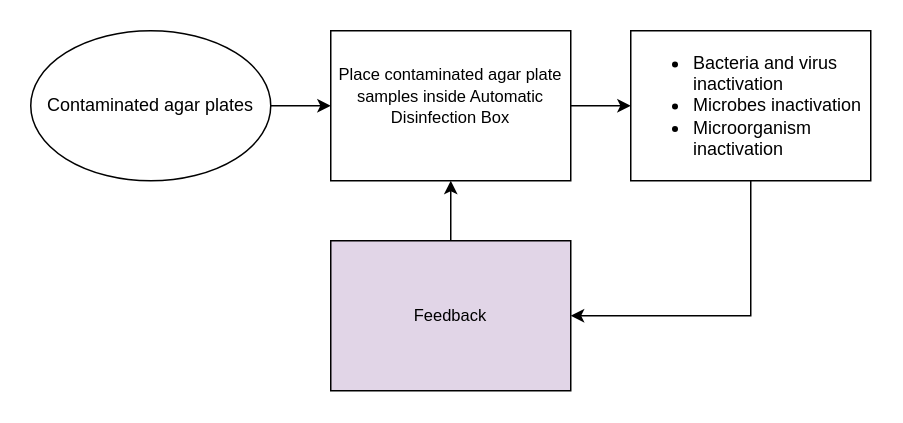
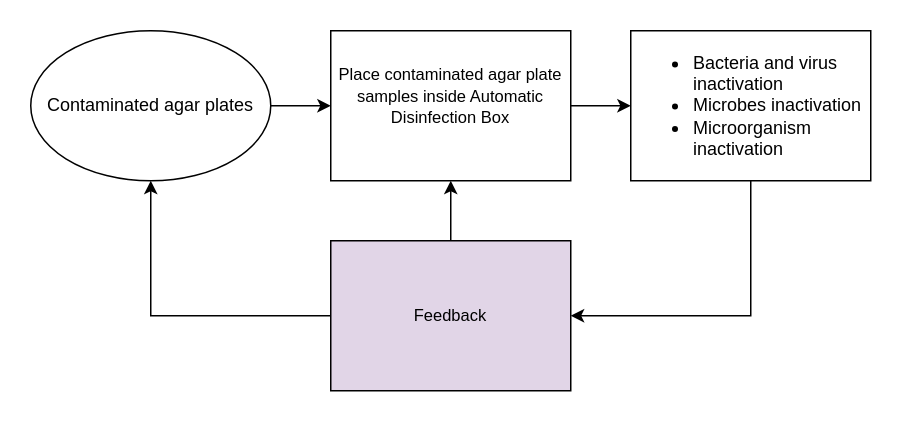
edge "Feedback" -> "Contaminated agar plates": added
